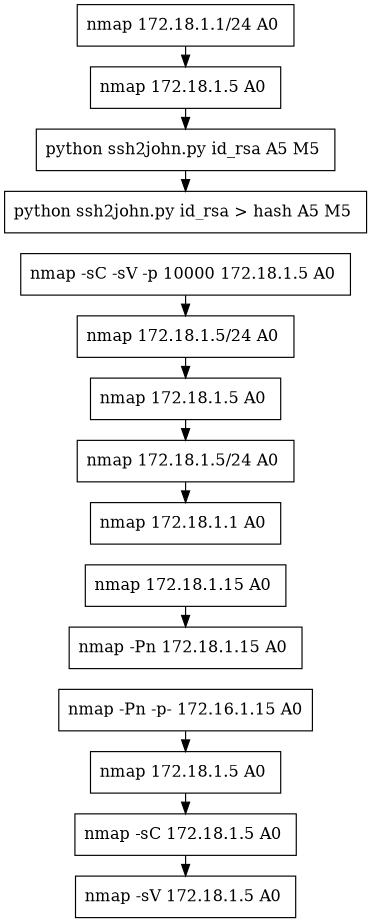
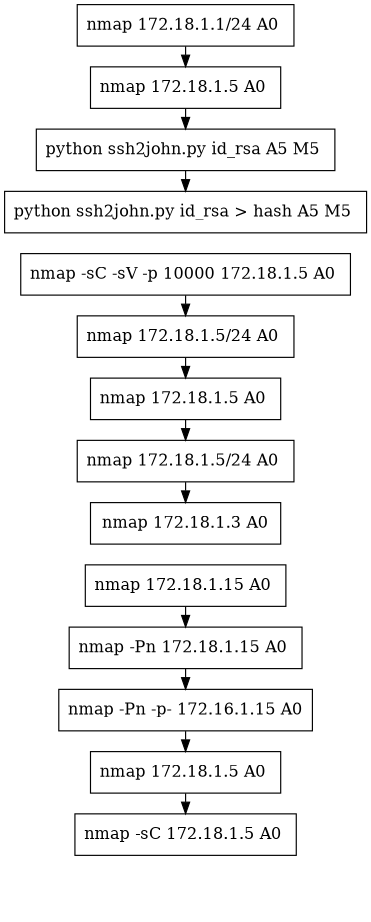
node "nmap 172.18.1.1 A0": label "nmap 172.18.1.1 A0" -> "nmap 172.18.1.3 A0"
edge "nmap -Pn 172.18.1.15 A0" -> "nmap -Pn -p- 172.16.1.15 A0": added
node "nmap -sV 172.18.1.5 A0": removed
